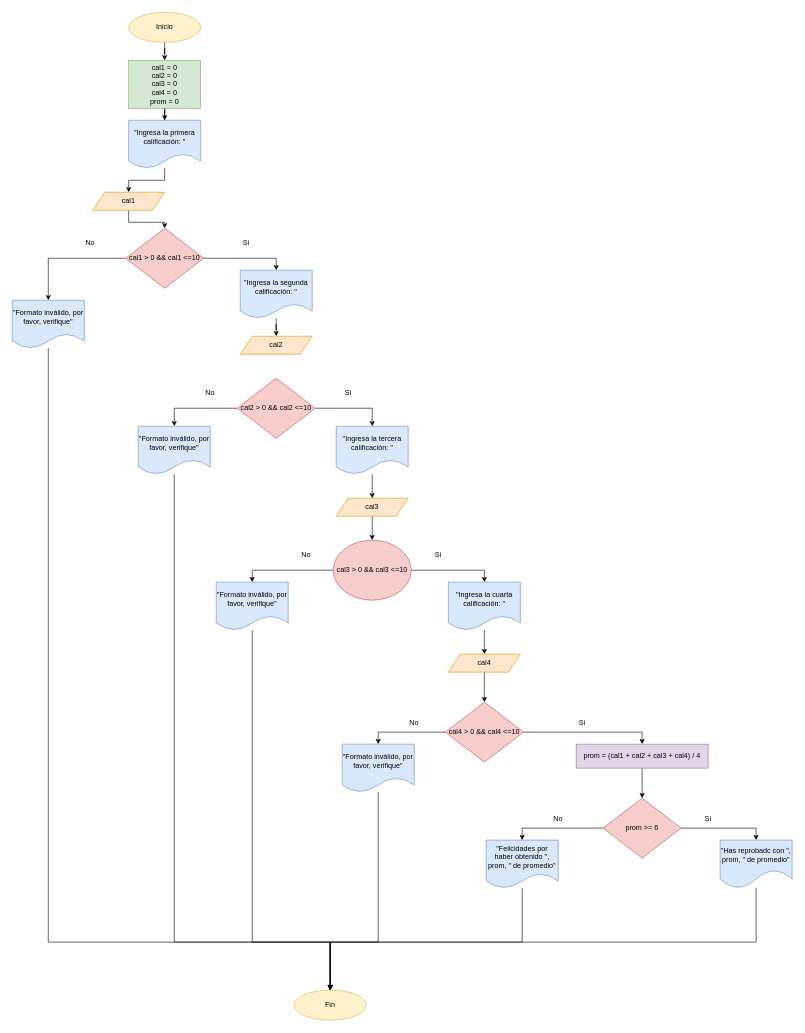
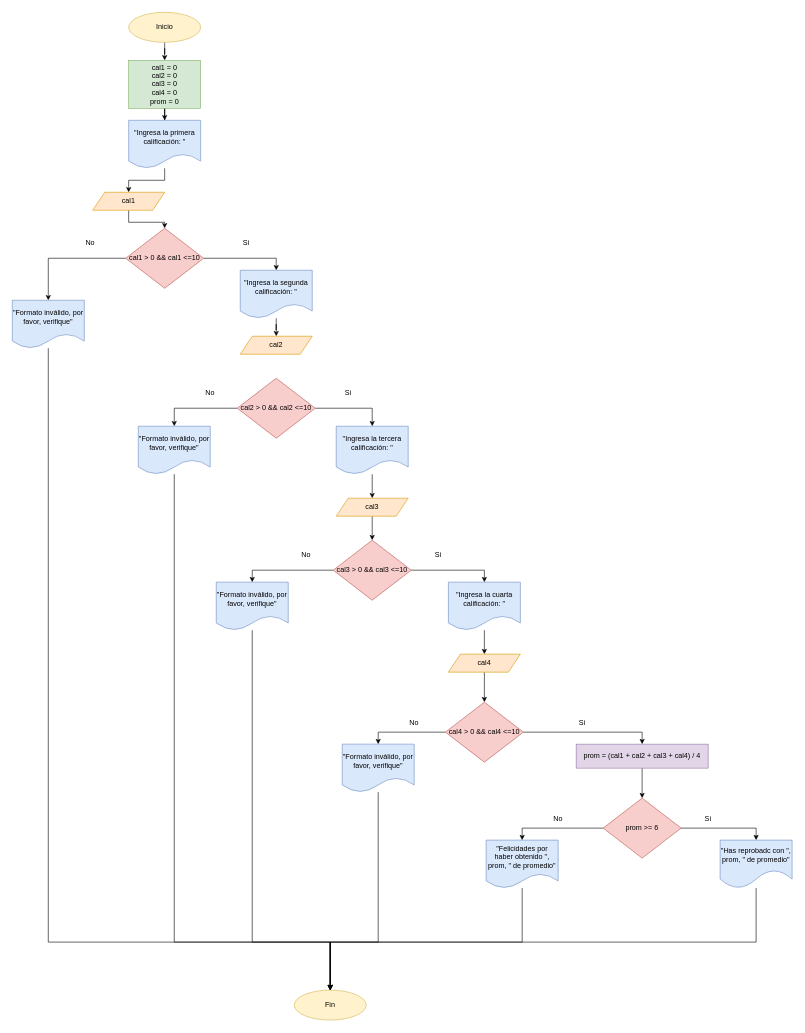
node "cal3 > 0 && cal3 <=10": shape ellipse -> diamond
